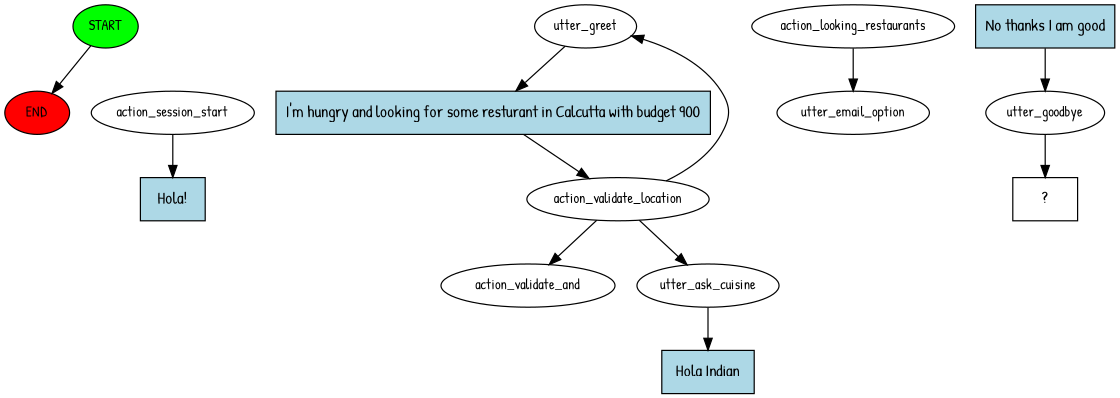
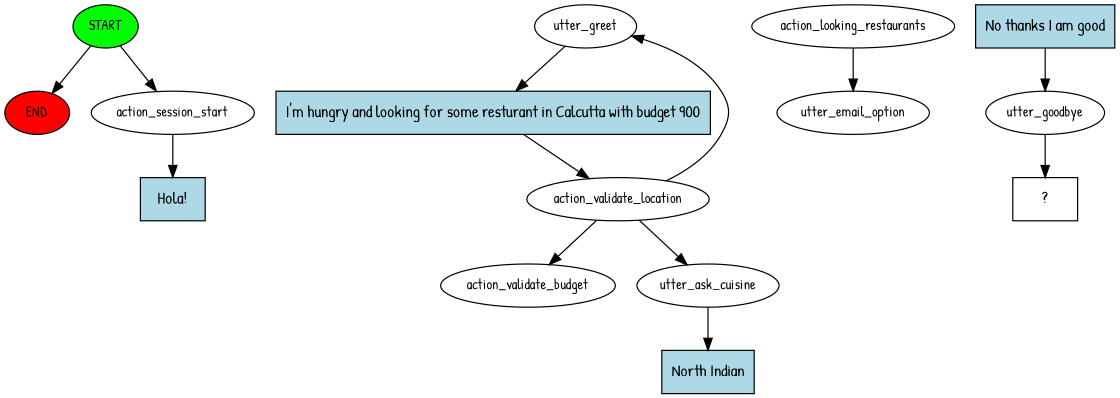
edge "START" -> "action_session_start": added
node "action_validate_and": label "action_validate_and" -> "action_validate_budget"
node "Hola Indian": label "Hola Indian" -> "North Indian"
